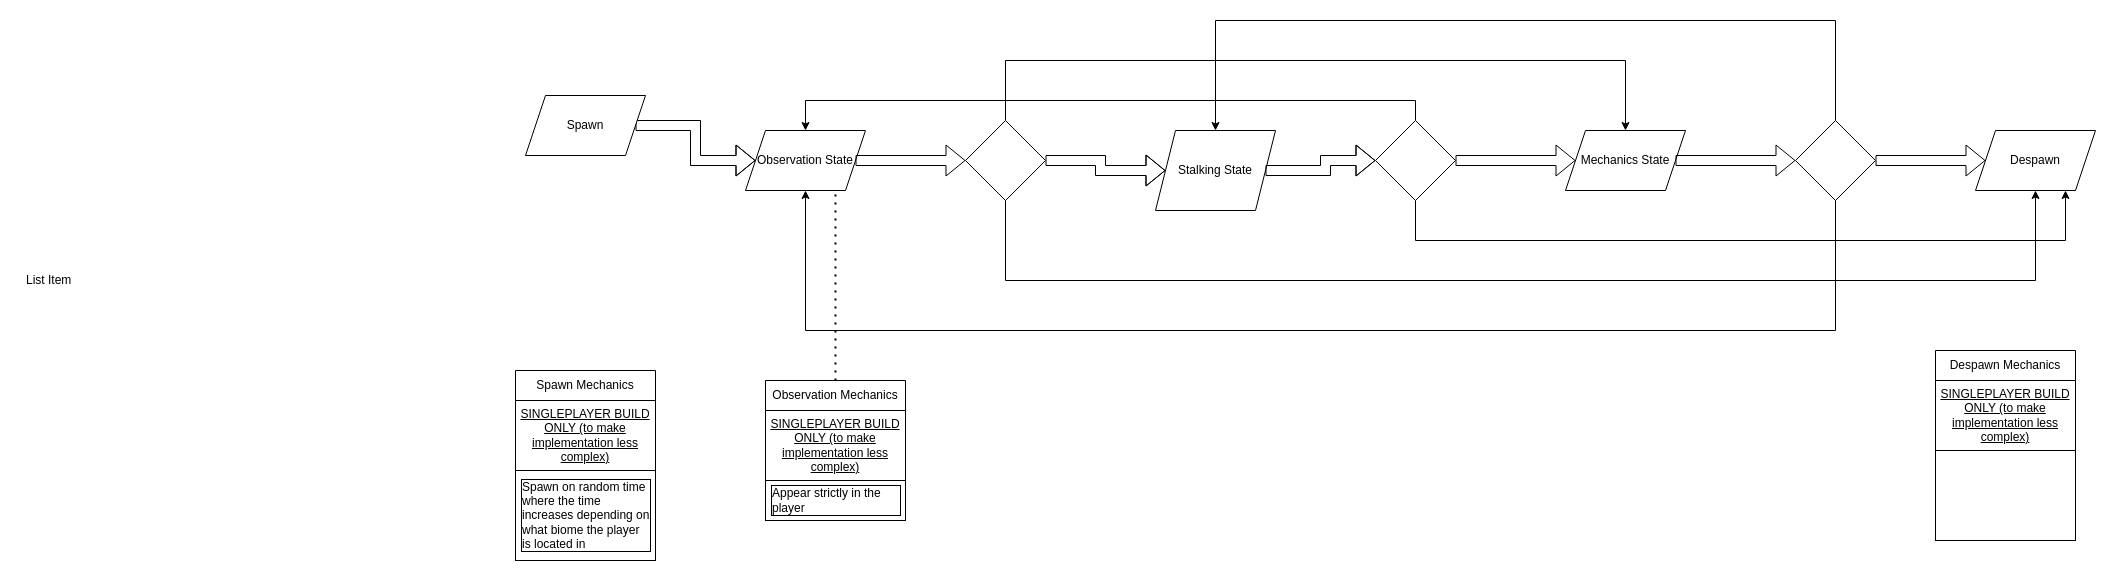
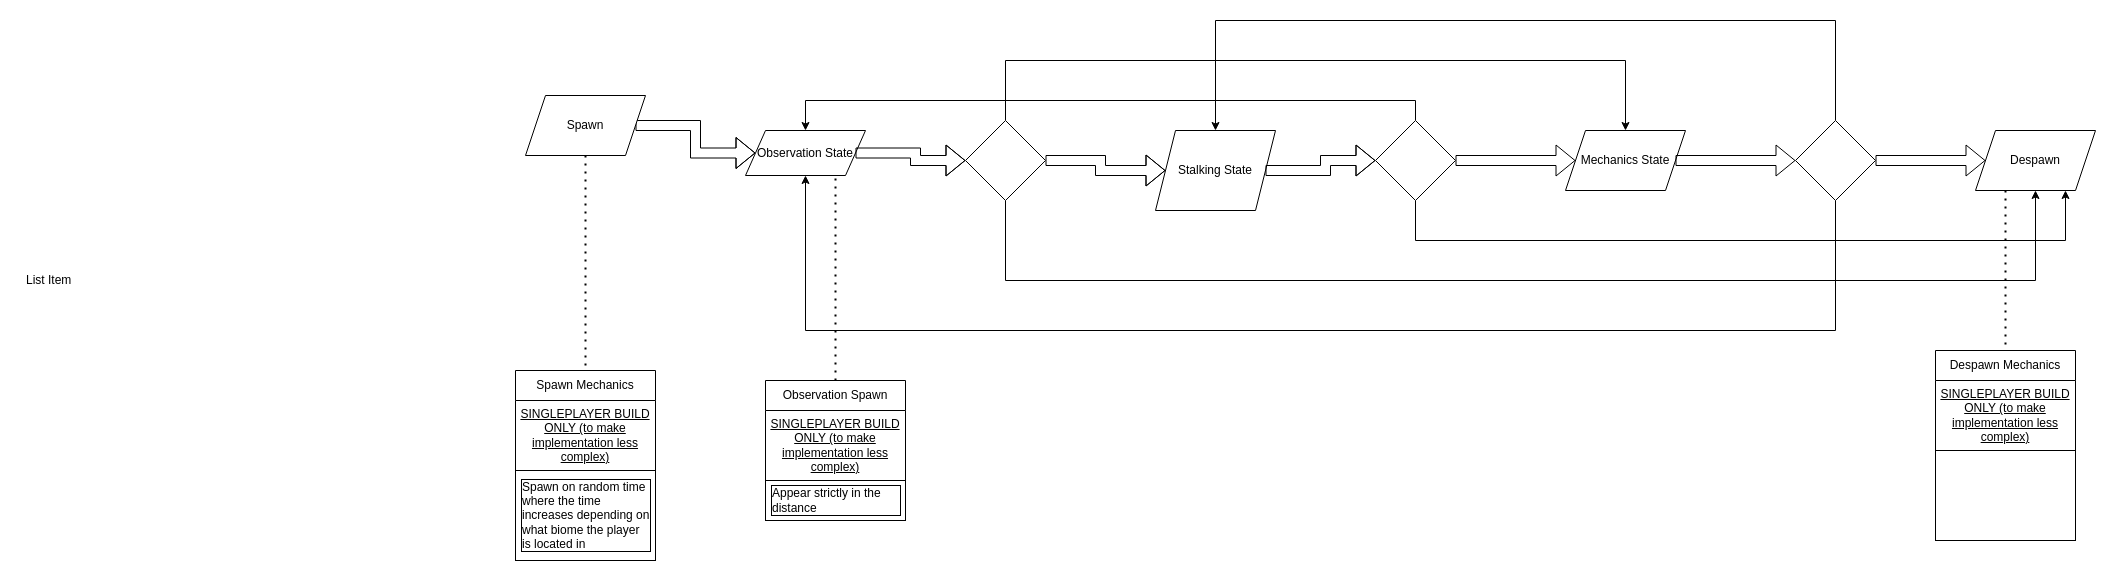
node "Observation State": size 120x60 -> 120x45
edge "Spawn" -- "Spawn Mechanics": added
edge "Despawn" -- "Despawn Mechanics": added
node "Observation Mechanics": label "Observation Mechanics" -> "Observation Spawn"
node "Appear strictly in the player": label "Appear strictly in the player" -> "Appear strictly in the distance"
